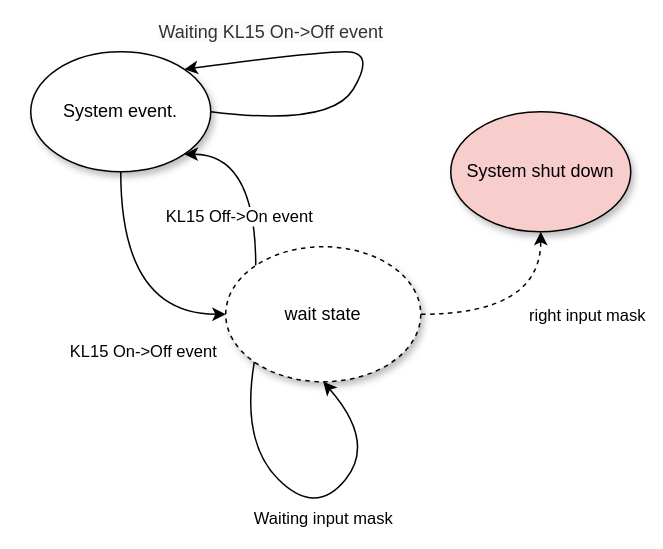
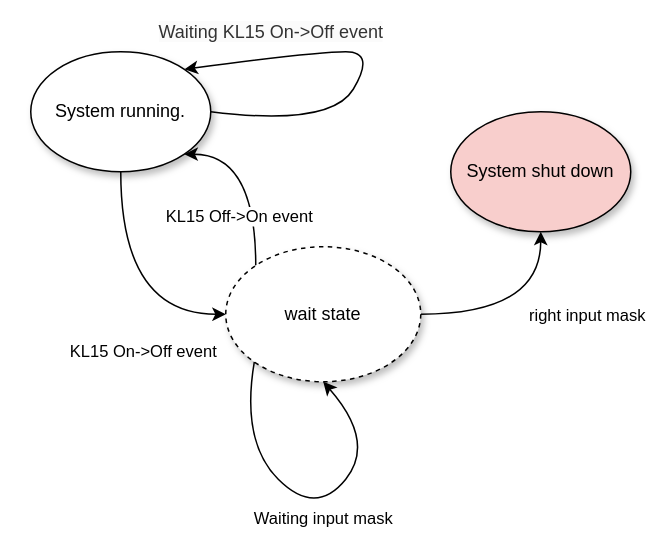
node "System event.": label "System event." -> "System running."
edge "wait state" -> "System shut down": style dashed -> solid
